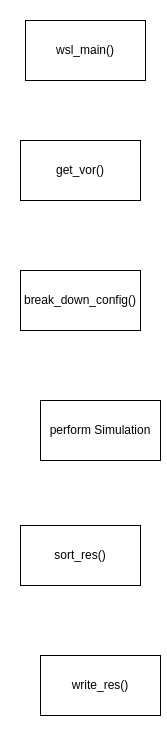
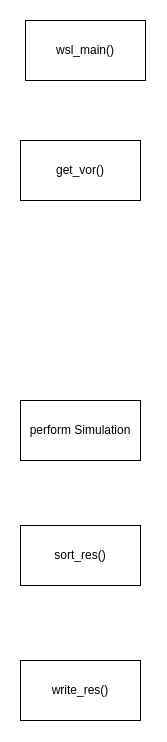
node "break_down_config()": removed
node "perform Simulation": moved (101, 431) -> (81, 431)
node "write_res()": moved (101, 686) -> (81, 691)
